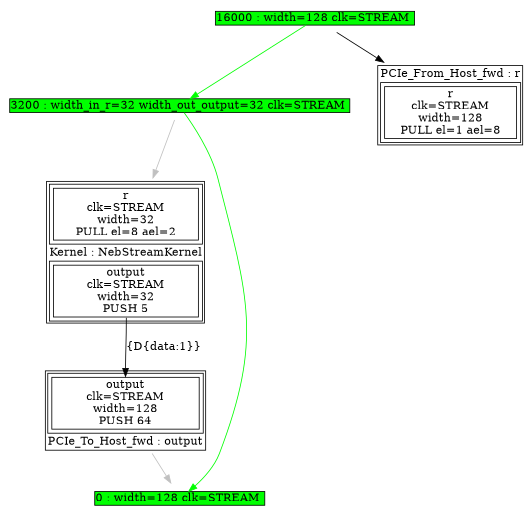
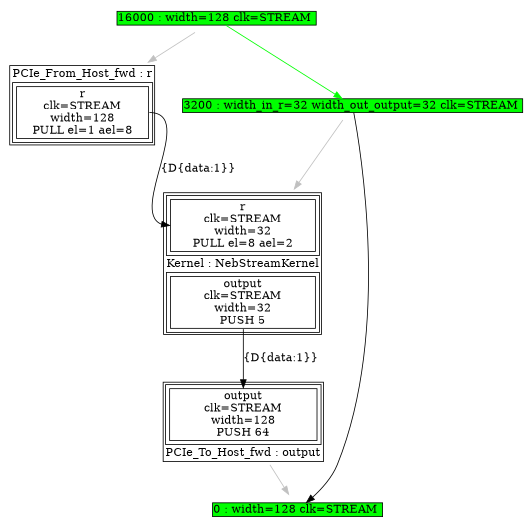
edge "16000 : width=128 clk=STREAM" -> "PCIe_From_Host_fwd : r": color black -> gray
edge "PCIe_From_Host_fwd : r" -> "r": added, label "{D{data:1}}"
edge "3200 : width_in_r=32 width_out_output=32 clk=STREAM" -> "0 : width=128 clk=STREAM": color green -> black
